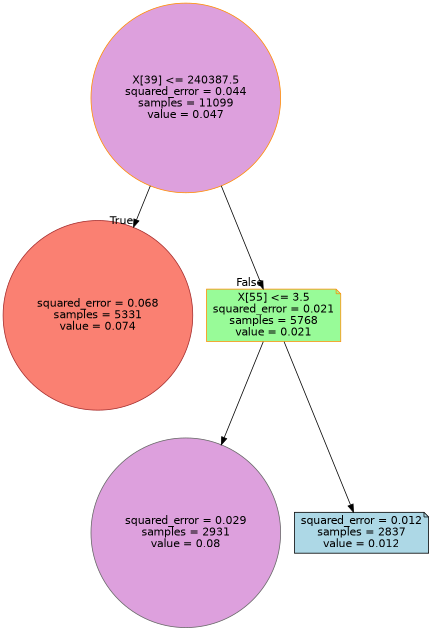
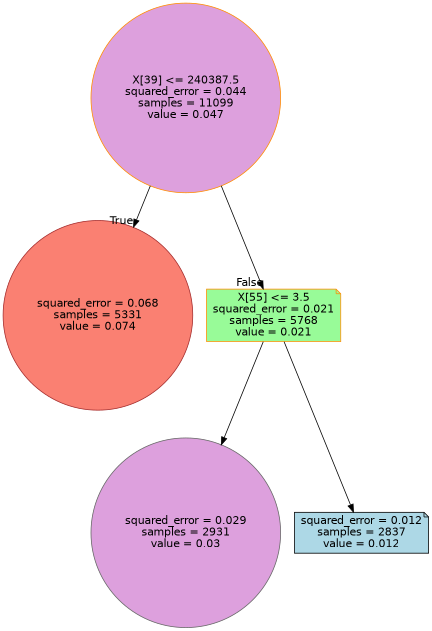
node "squared_error = 0.029 samples = 2931 value = 0.08": label "squared_error = 0.029 samples = 2931 value = 0.08" -> "squared_error = 0.029 samples = 2931 value = 0.03"
